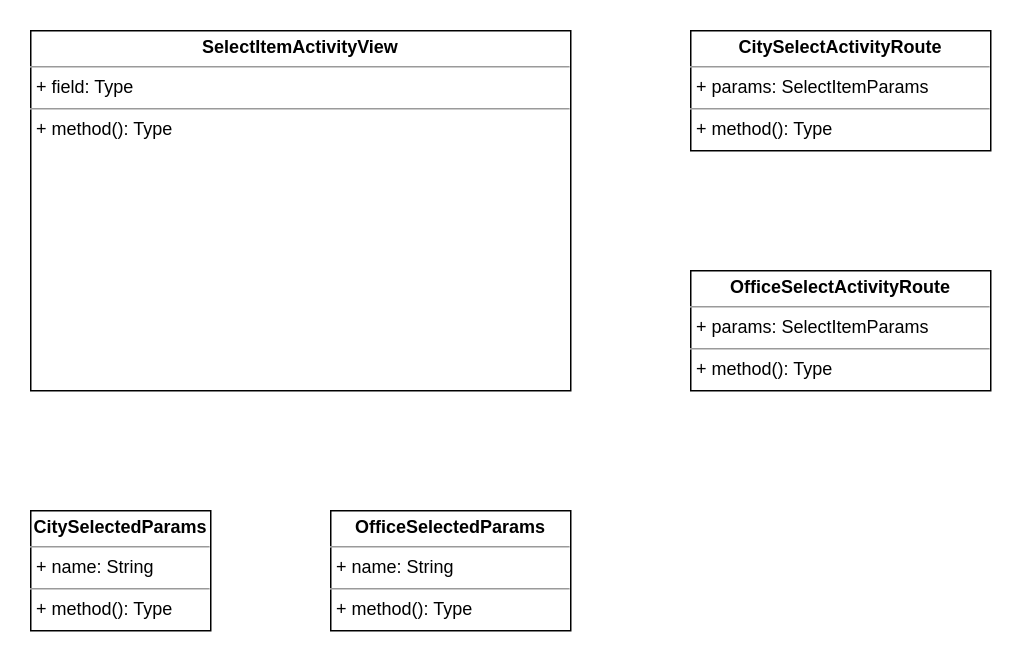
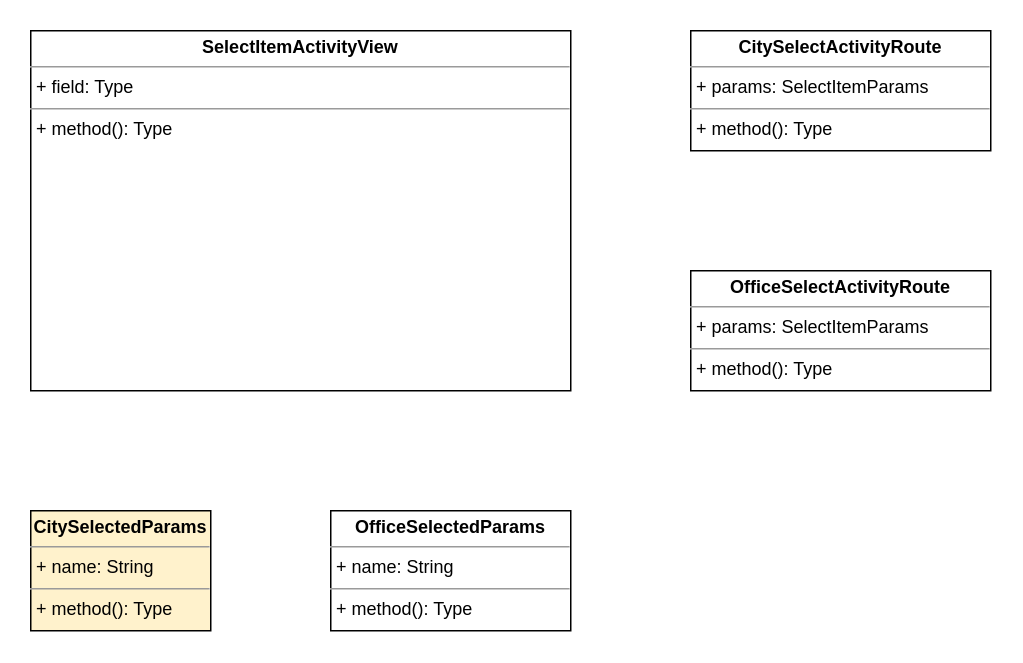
node "CitySelectedParams + name: String + method(): Type": fillcolor #ffffff -> #fff2cc
